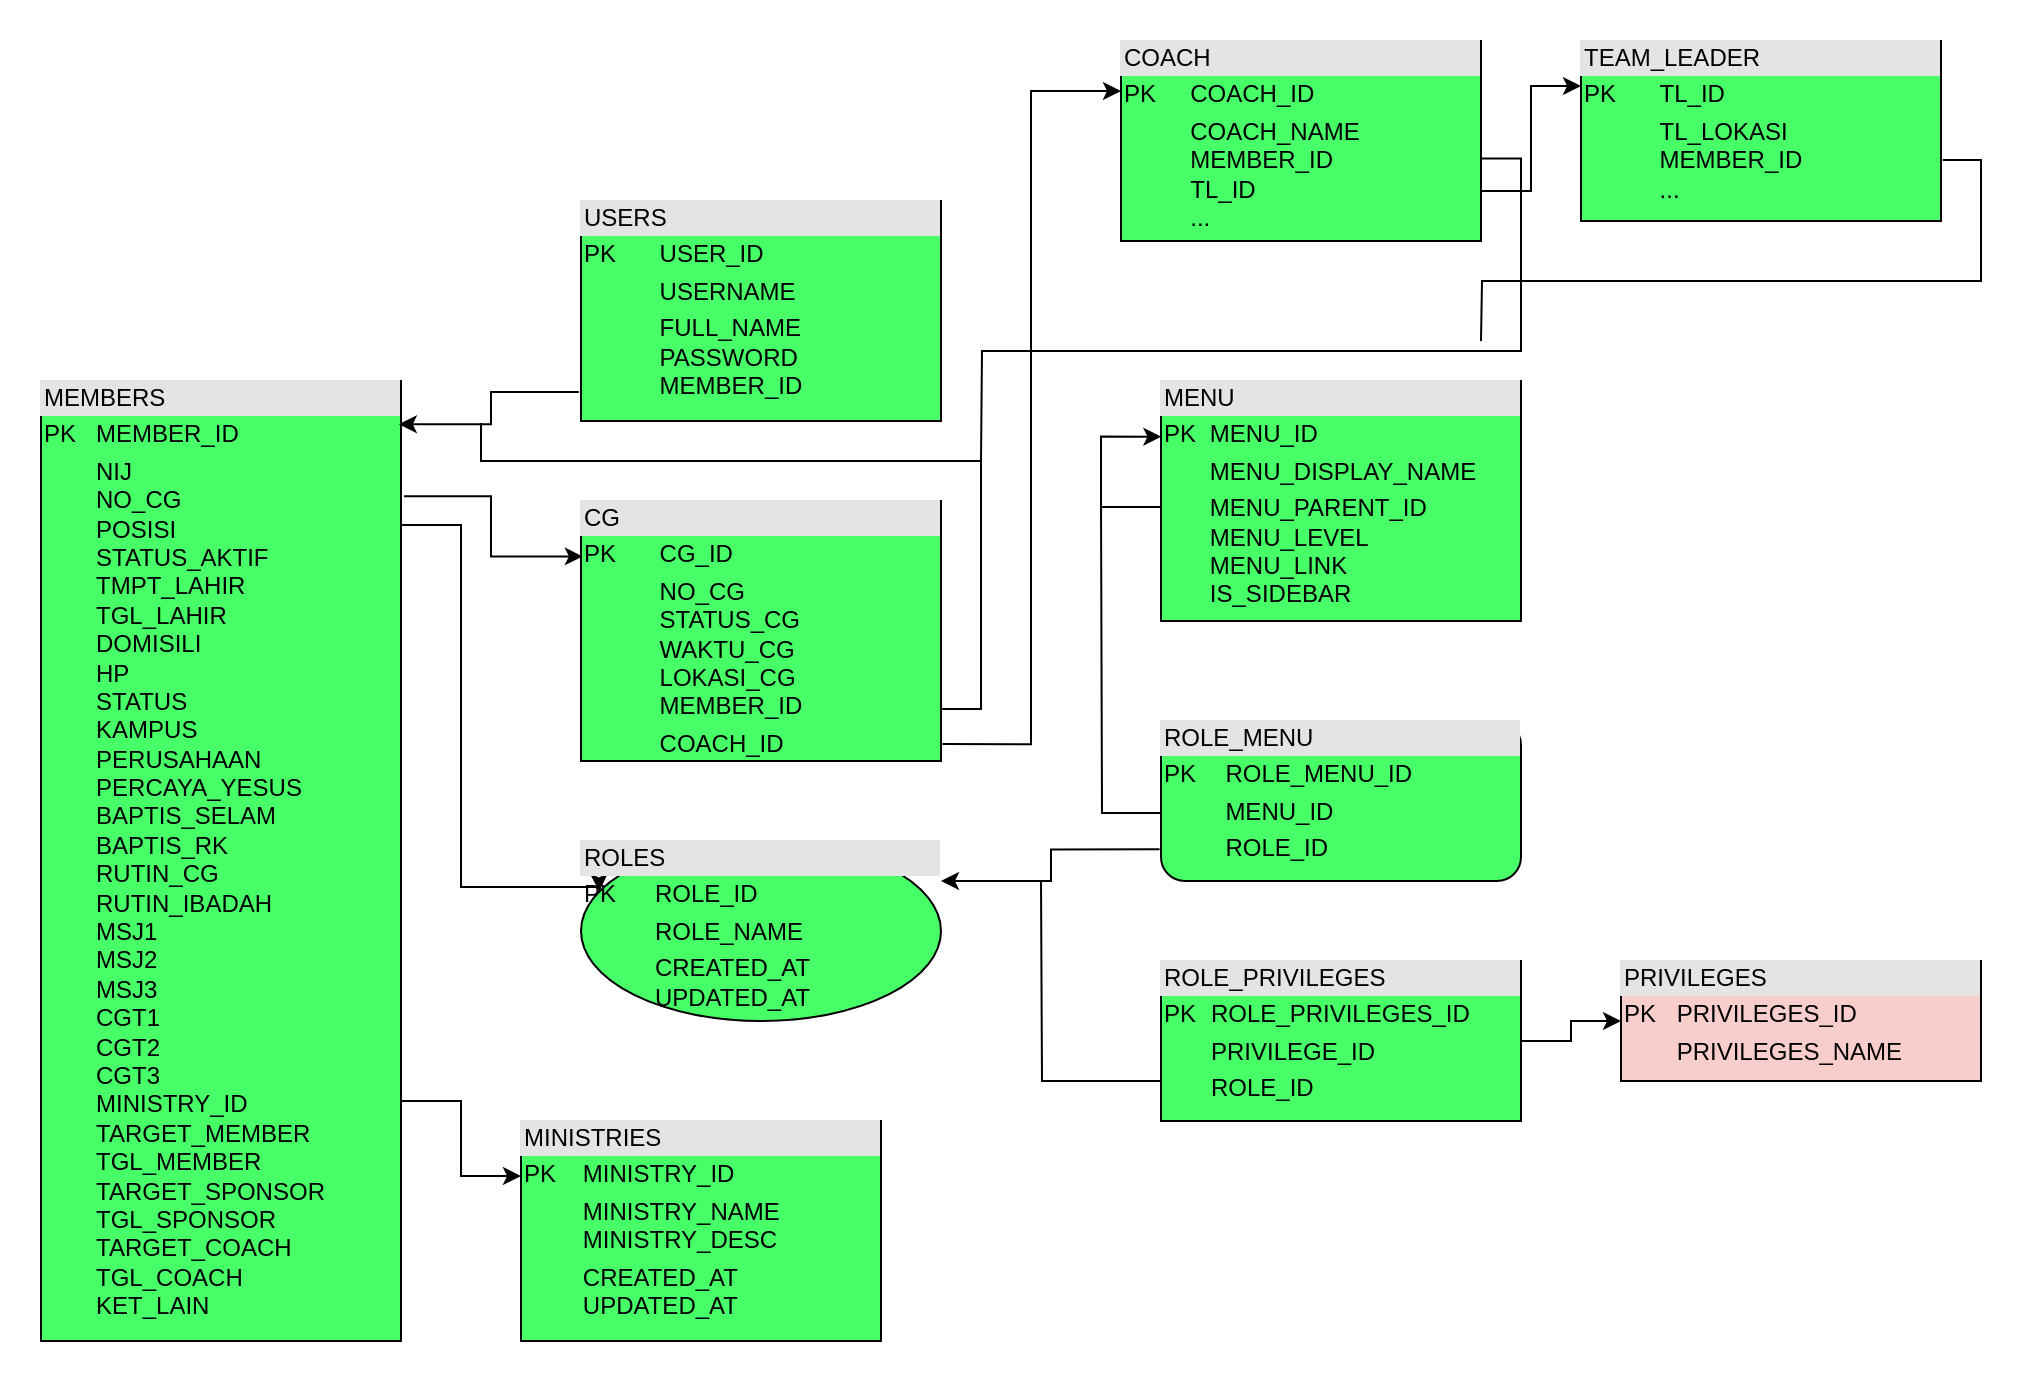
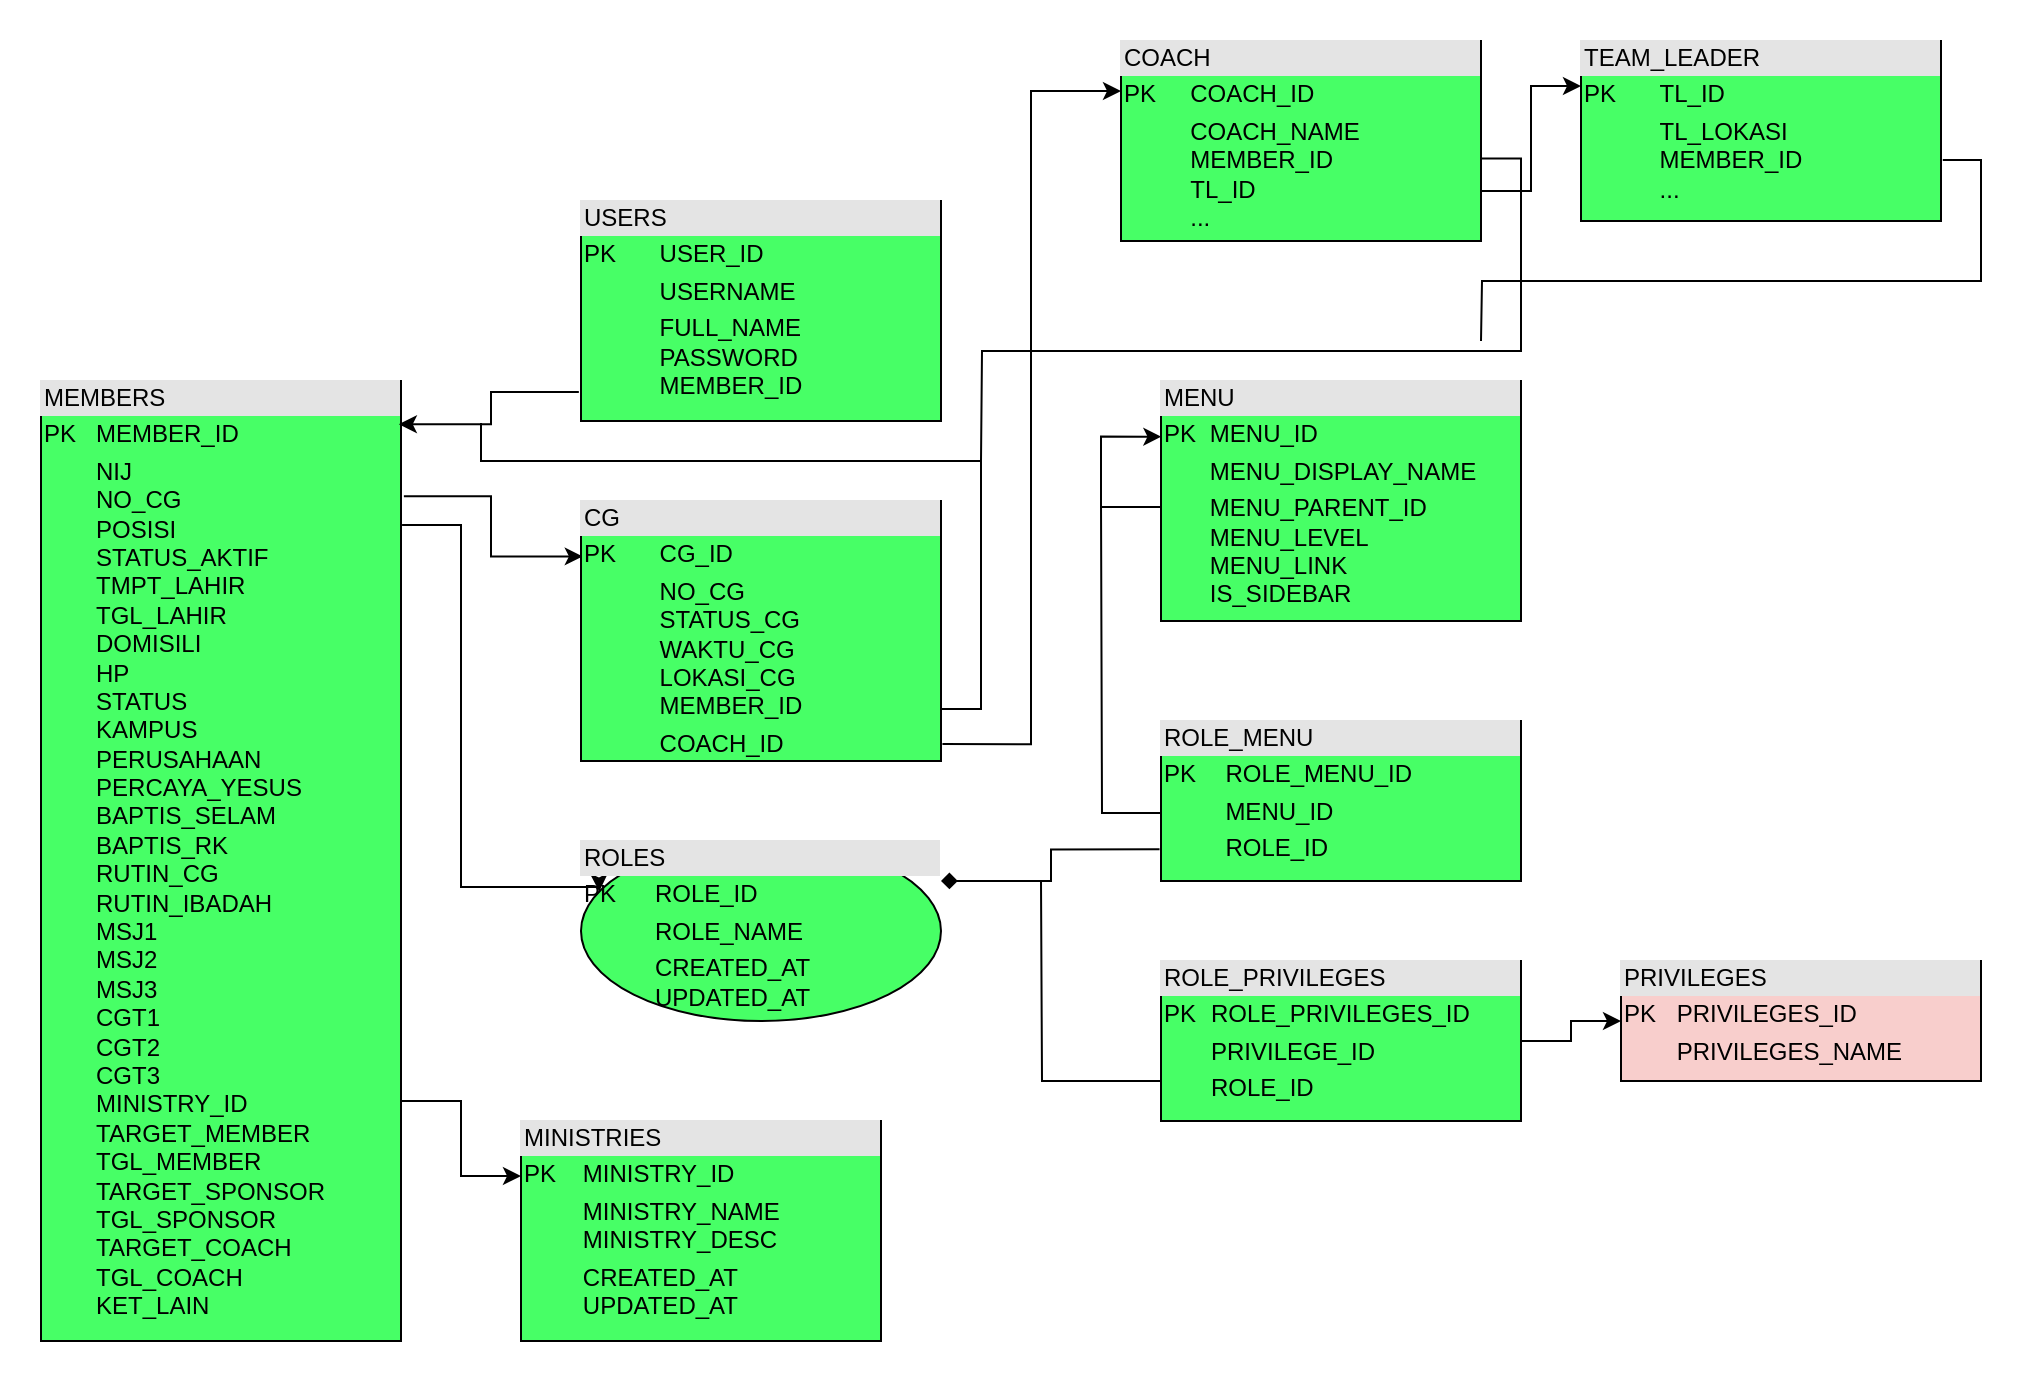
node "ROLE_MENU PK ROLE_MENU_ID MENU_ID ROLE_ID": shape rounded rectangle -> rectangle
edge "ROLE_MENU PK ROLE_MENU_ID MENU_ID ROLE_ID" -> "ROLES PK ROLE_ID ROLE_NAME CREATED_AT UPDATED_AT": arrowhead classic -> diamond
